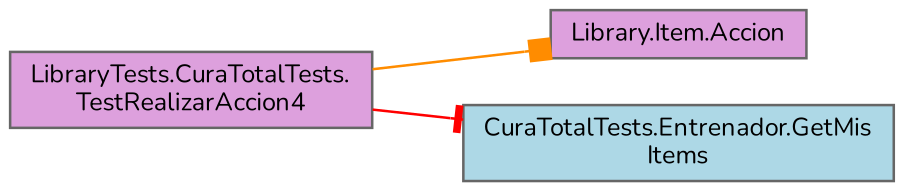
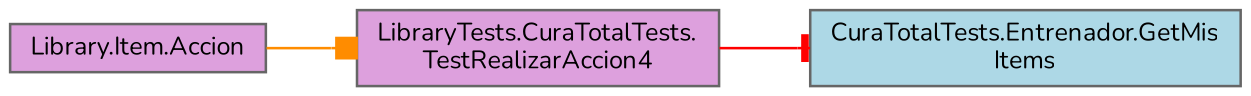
edge "LibraryTests.CuraTotalTests. TestRealizarAccion4" -> "Library.Item.Accion": reversed
